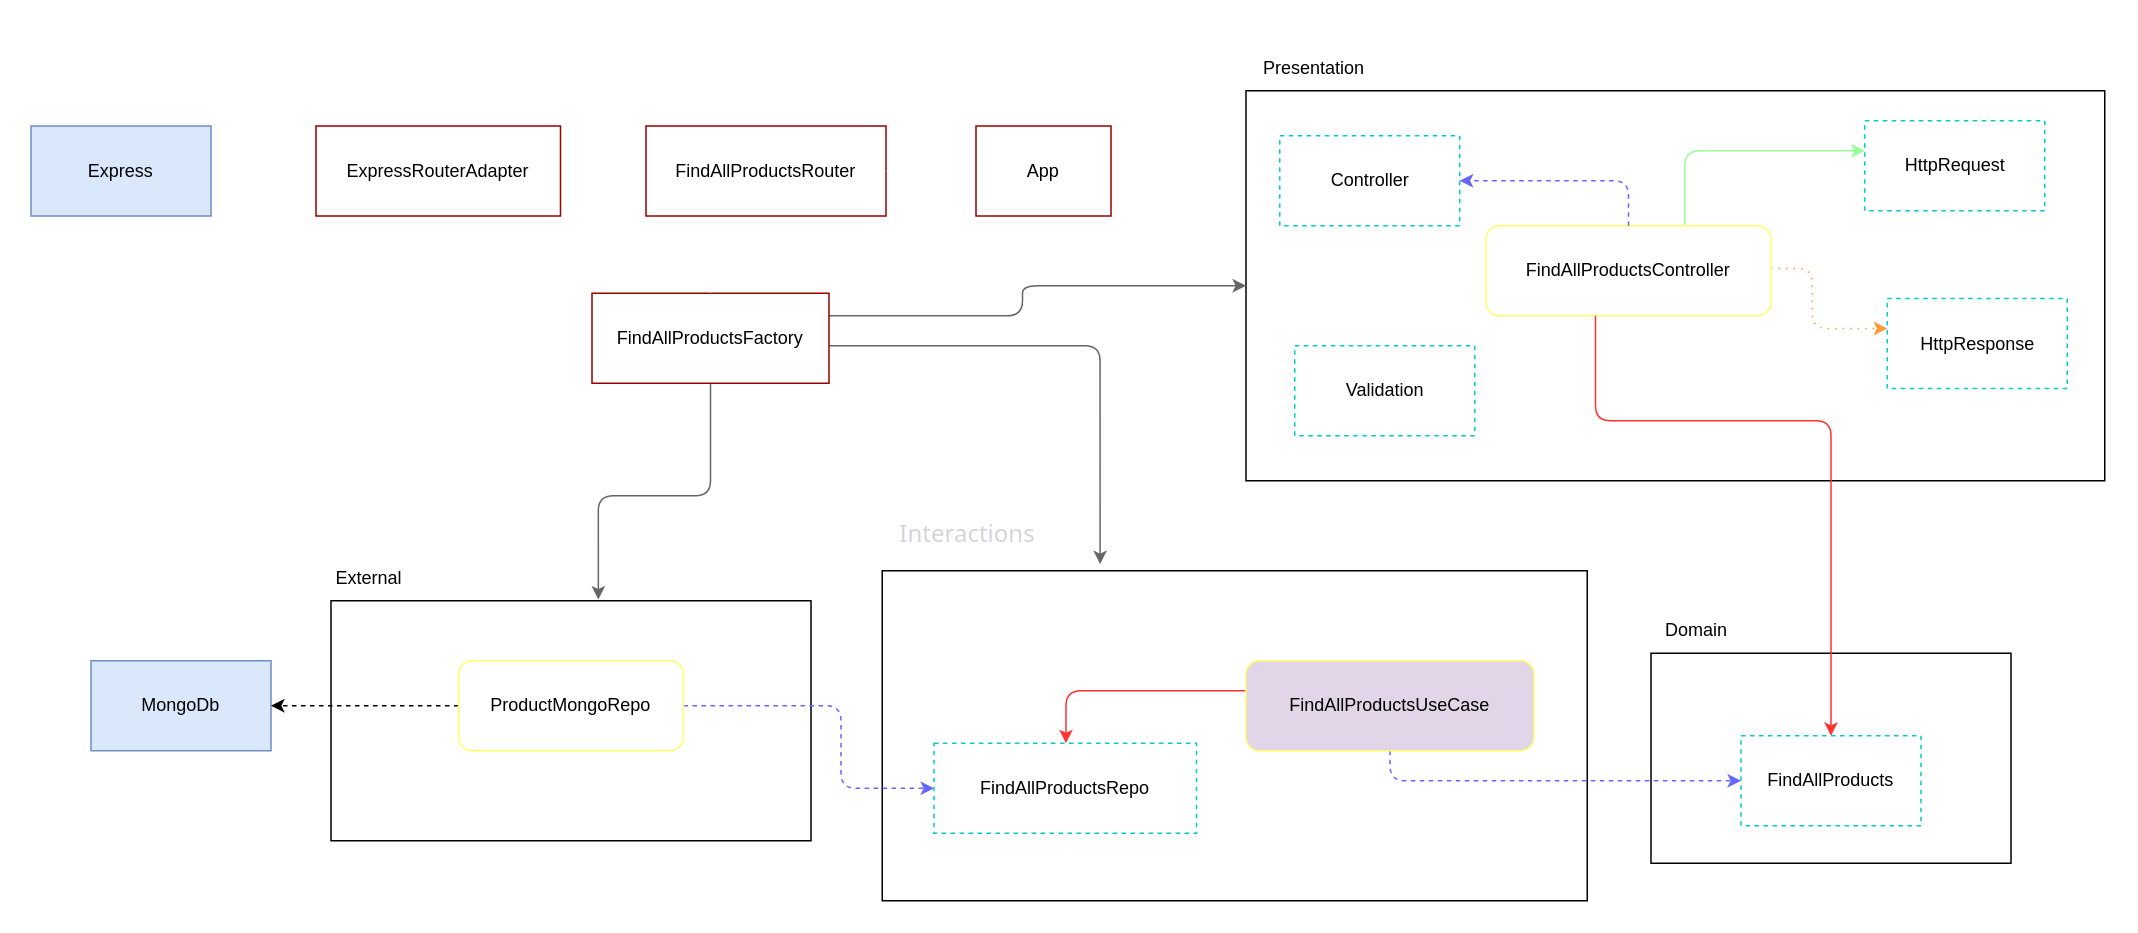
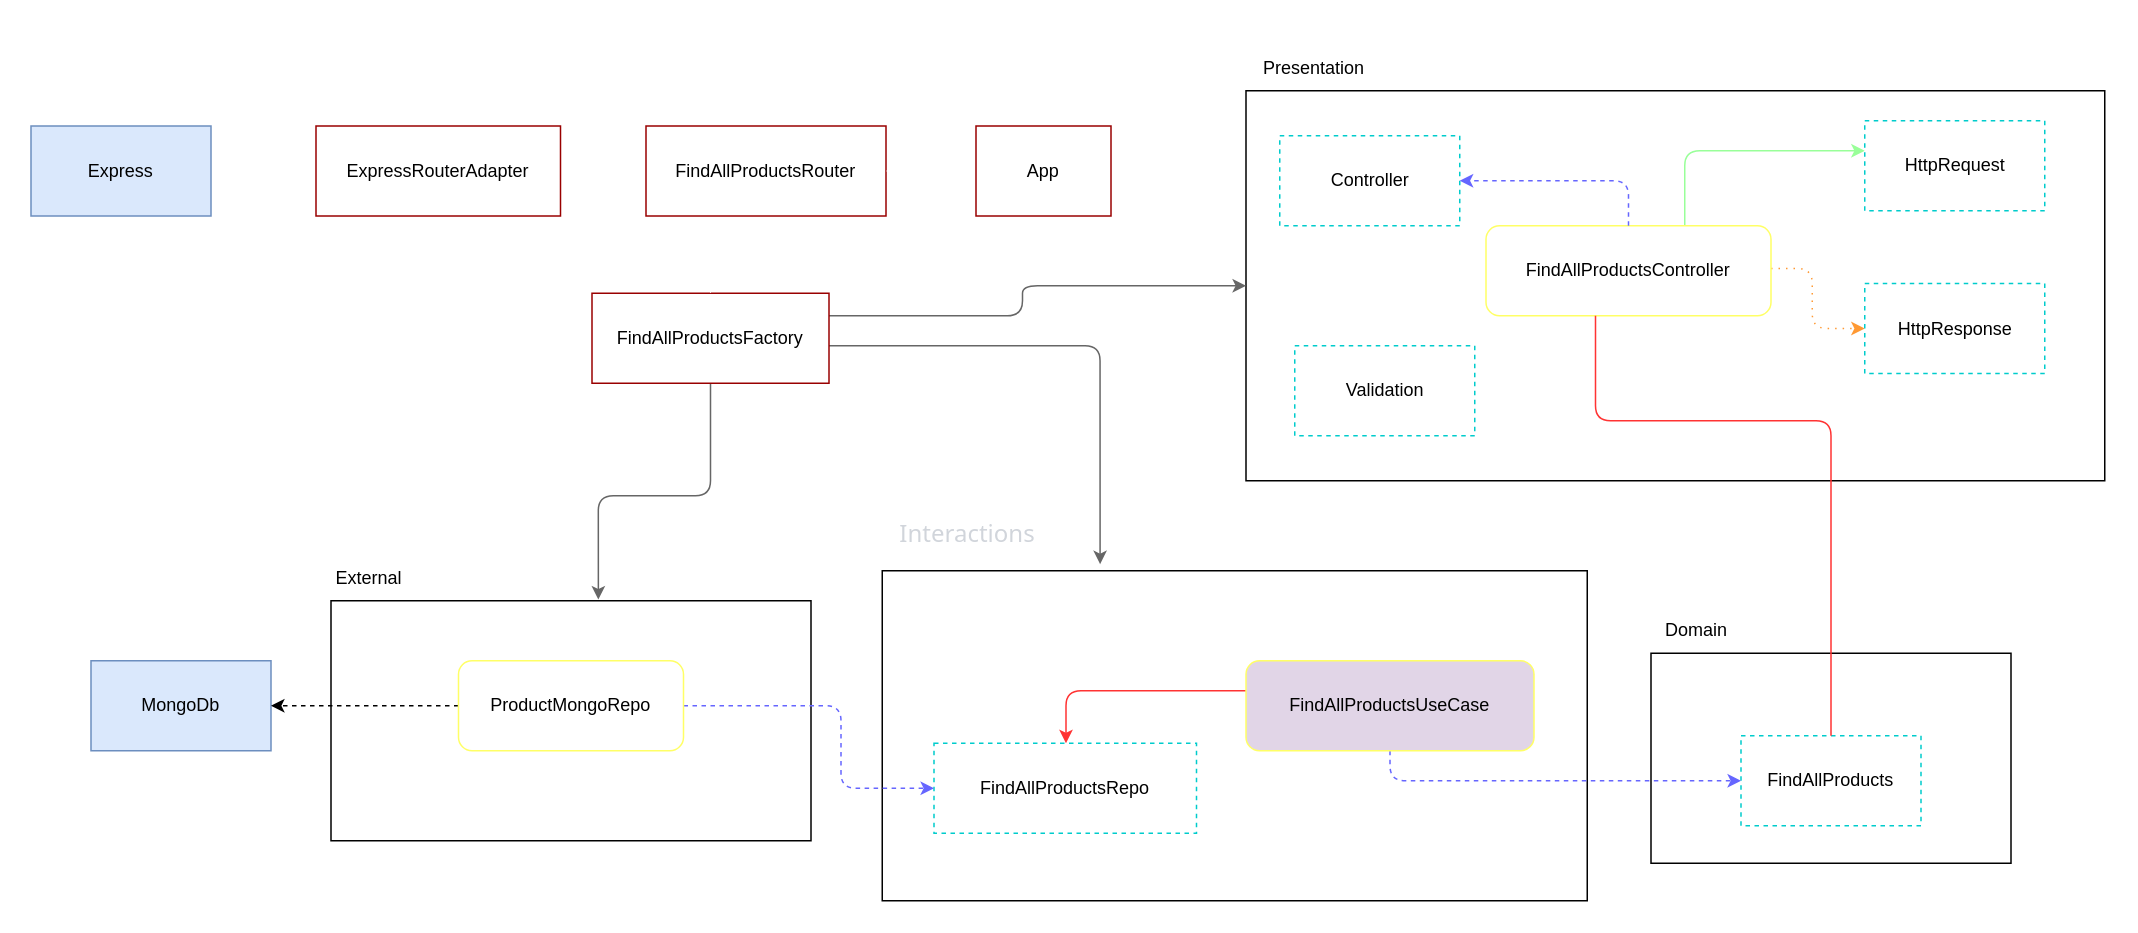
node "HttpResponse": moved (1977, 344) -> (1955, 329)
edge "FindAllProductsController" -> "FindAllProducts": arrowhead classic -> none
